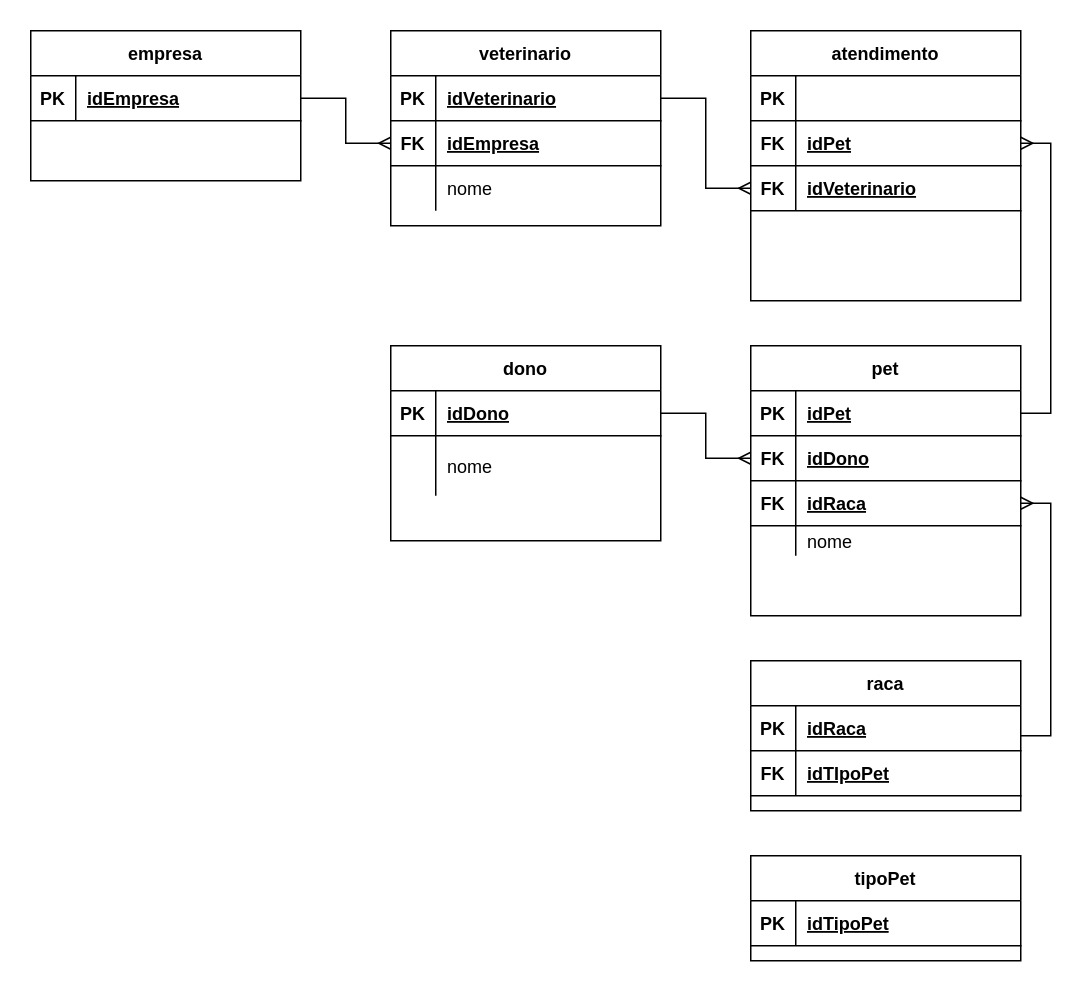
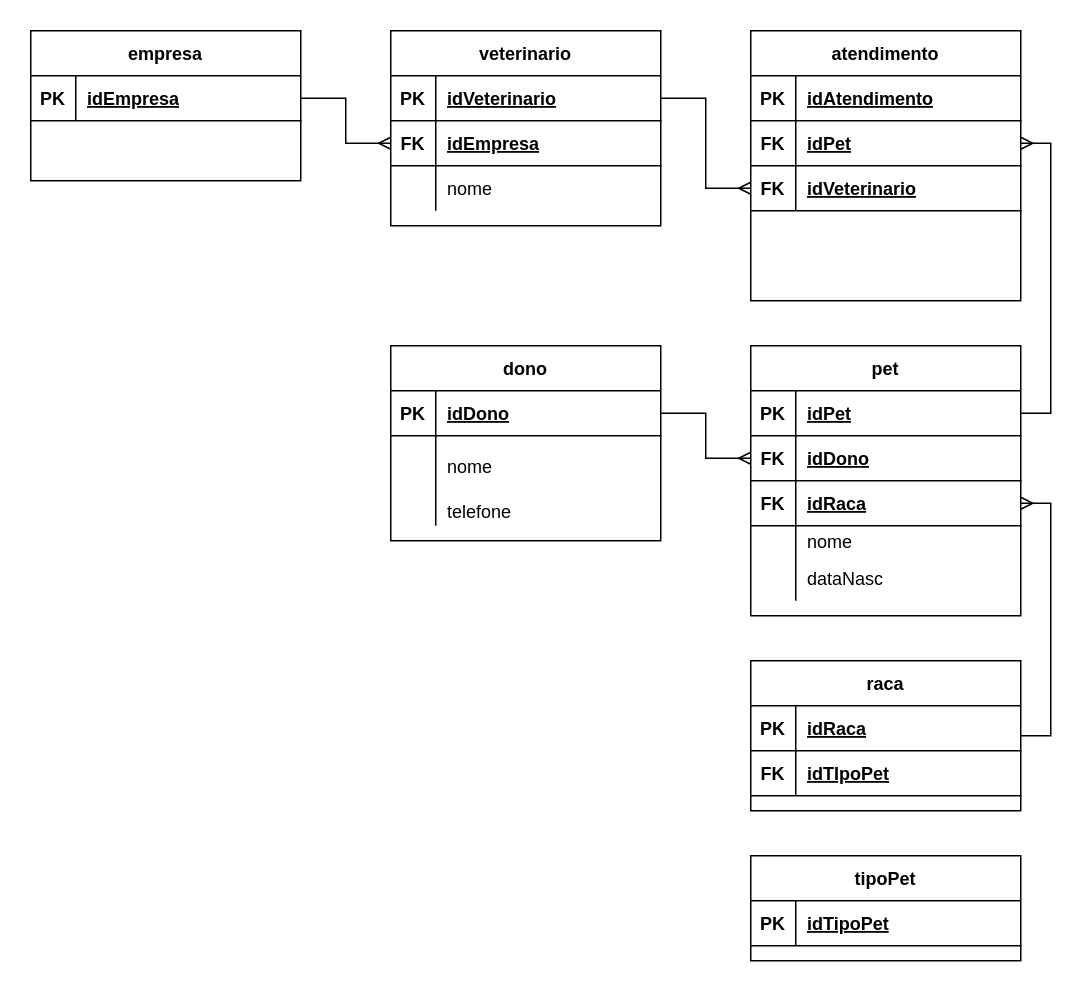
node "idAtendimento": added
node "telefone": added
node "dataNasc": added
